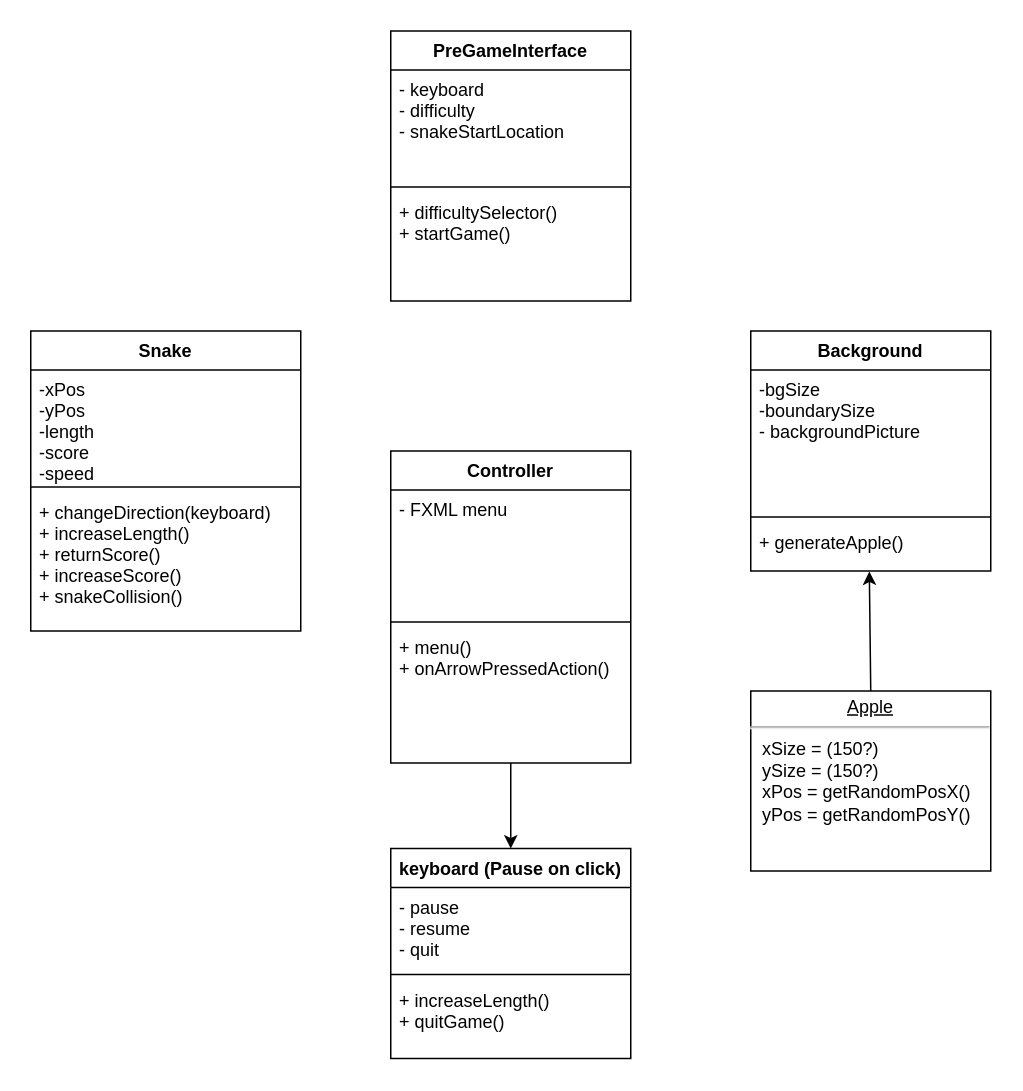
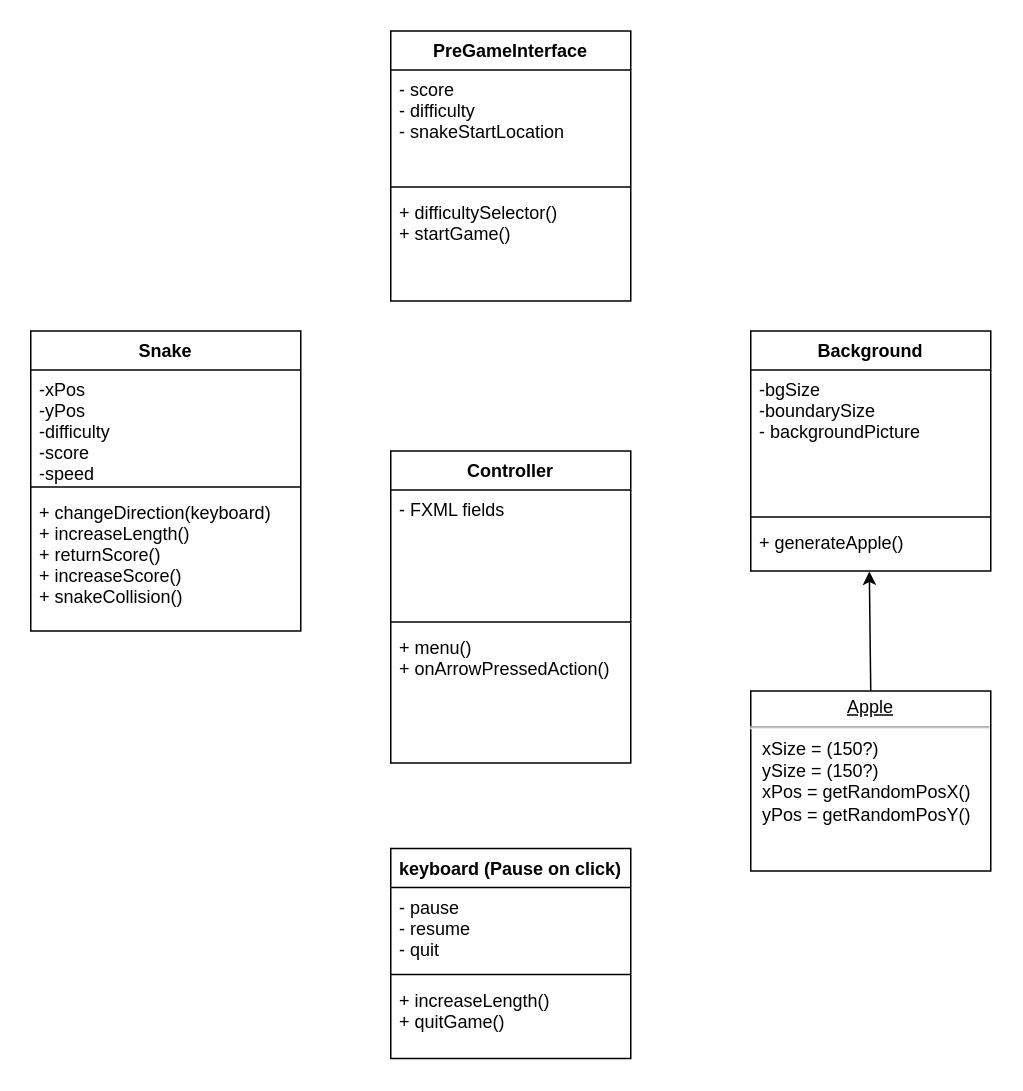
node "- keyboard - difficulty - snakeStartLocation": label "- keyboard - difficulty - snakeStartLocation" -> "- score - difficulty - snakeStartLocation"
node "-xPos -yPos -length -score -speed": label "-xPos -yPos -length -score -speed" -> "-xPos -yPos -difficulty -score -speed"
node "- FXML menu": label "- FXML menu" -> "- FXML fields"
edge "Controller" -> "keyboard (Pause on click)": removed
